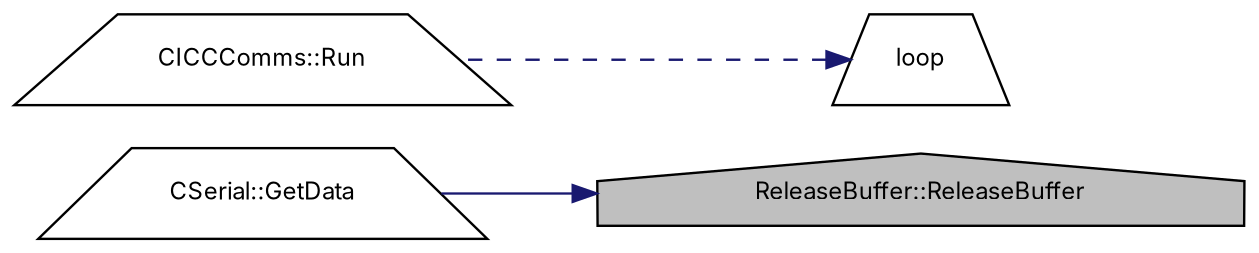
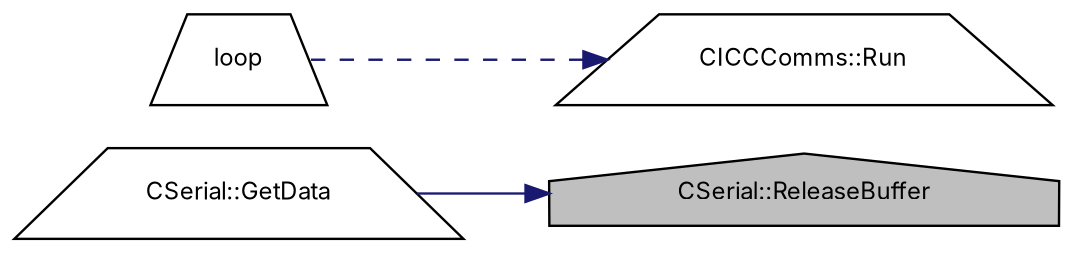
edge "CICCComms::Run" -> "loop": reversed
node "ReleaseBuffer::ReleaseBuffer": label "ReleaseBuffer::ReleaseBuffer" -> "CSerial::ReleaseBuffer"
